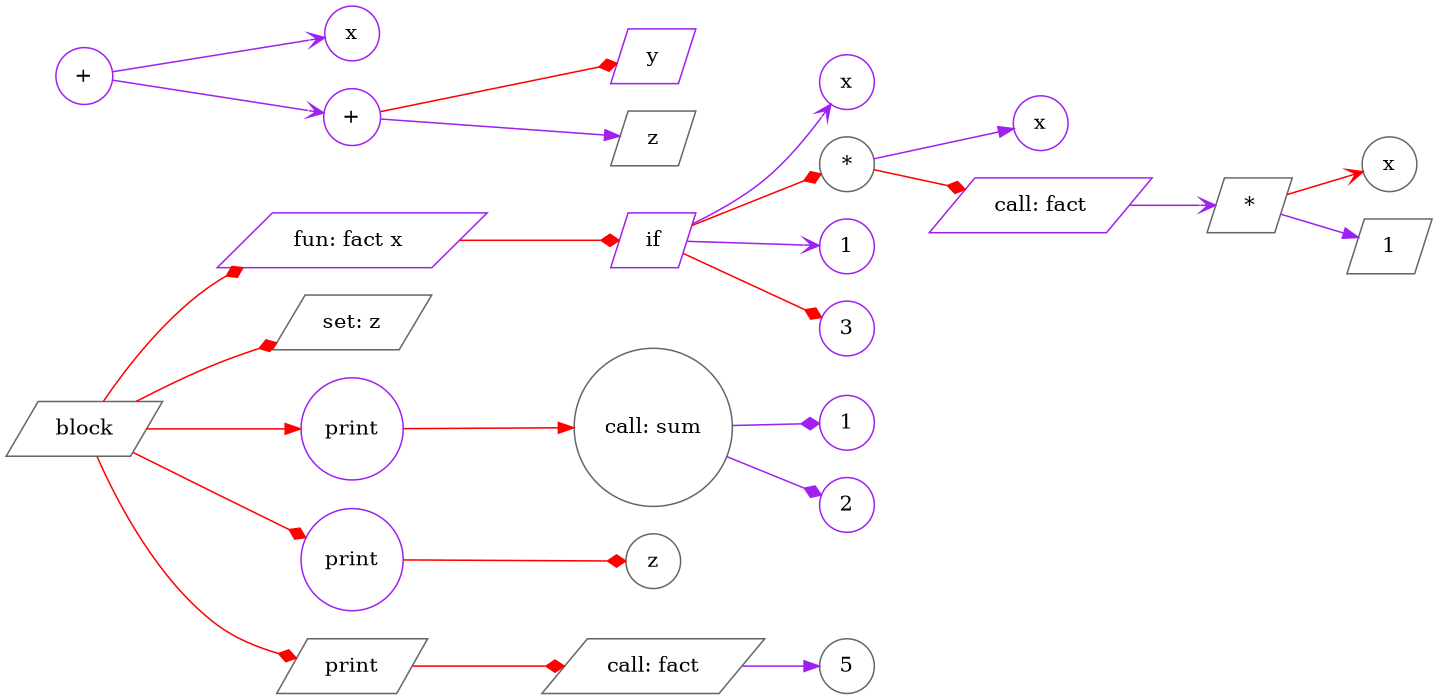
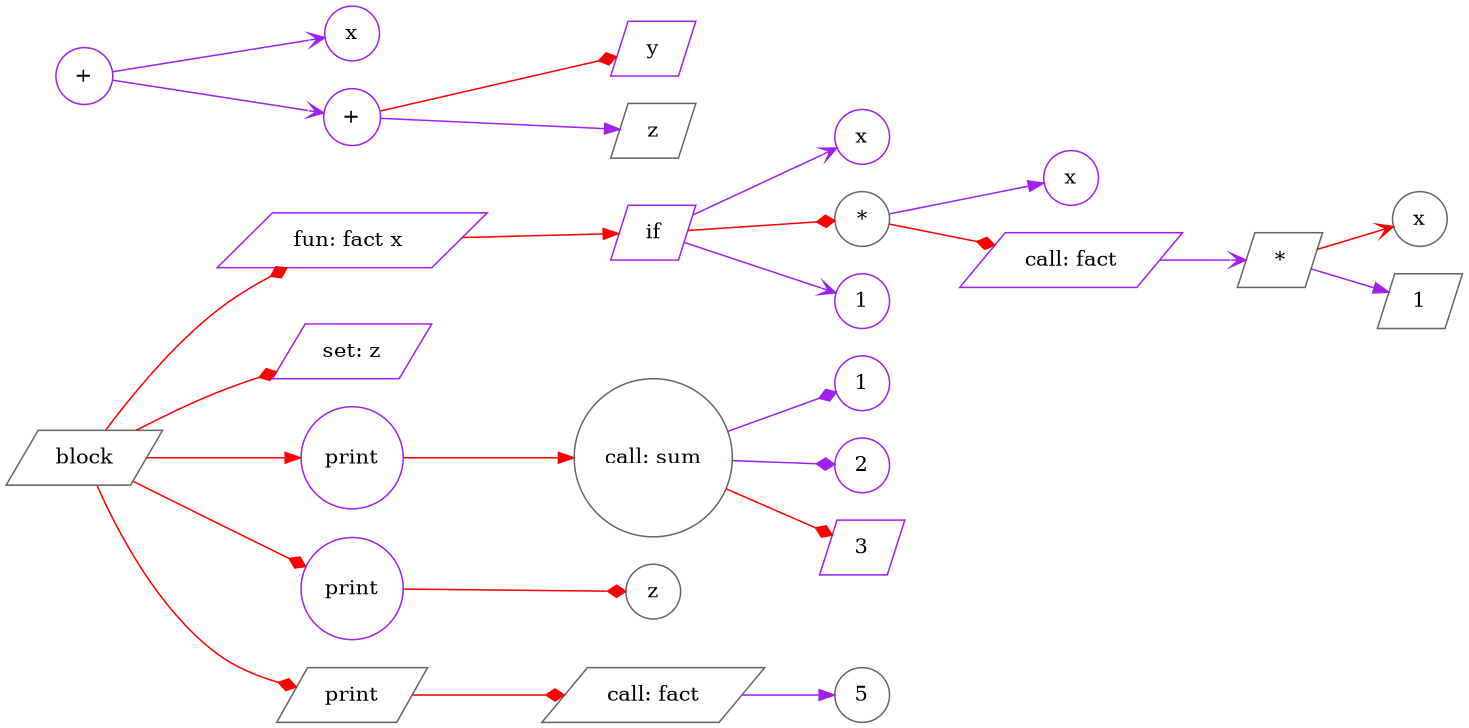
edge "fun: fact x" -> "if": arrowhead diamond -> normal
edge "if" -> "3": now "call: sum" -> "3"
node "set: z": color gray40 -> purple
node "3": shape circle -> parallelogram
